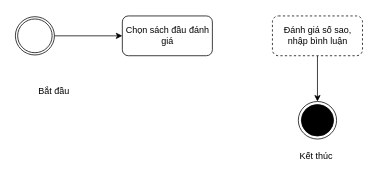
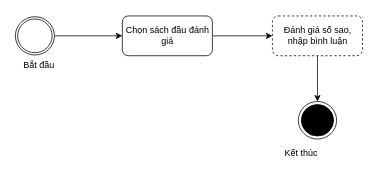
edge "Chọn sách đầu đánh giá" -> "Đánh giá số sao, nhập bình luận": added
node "Bắt đầu": moved (56, 94) -> (41, 68)
node "Kết thúc": moved (318, 154) -> (303, 150)
